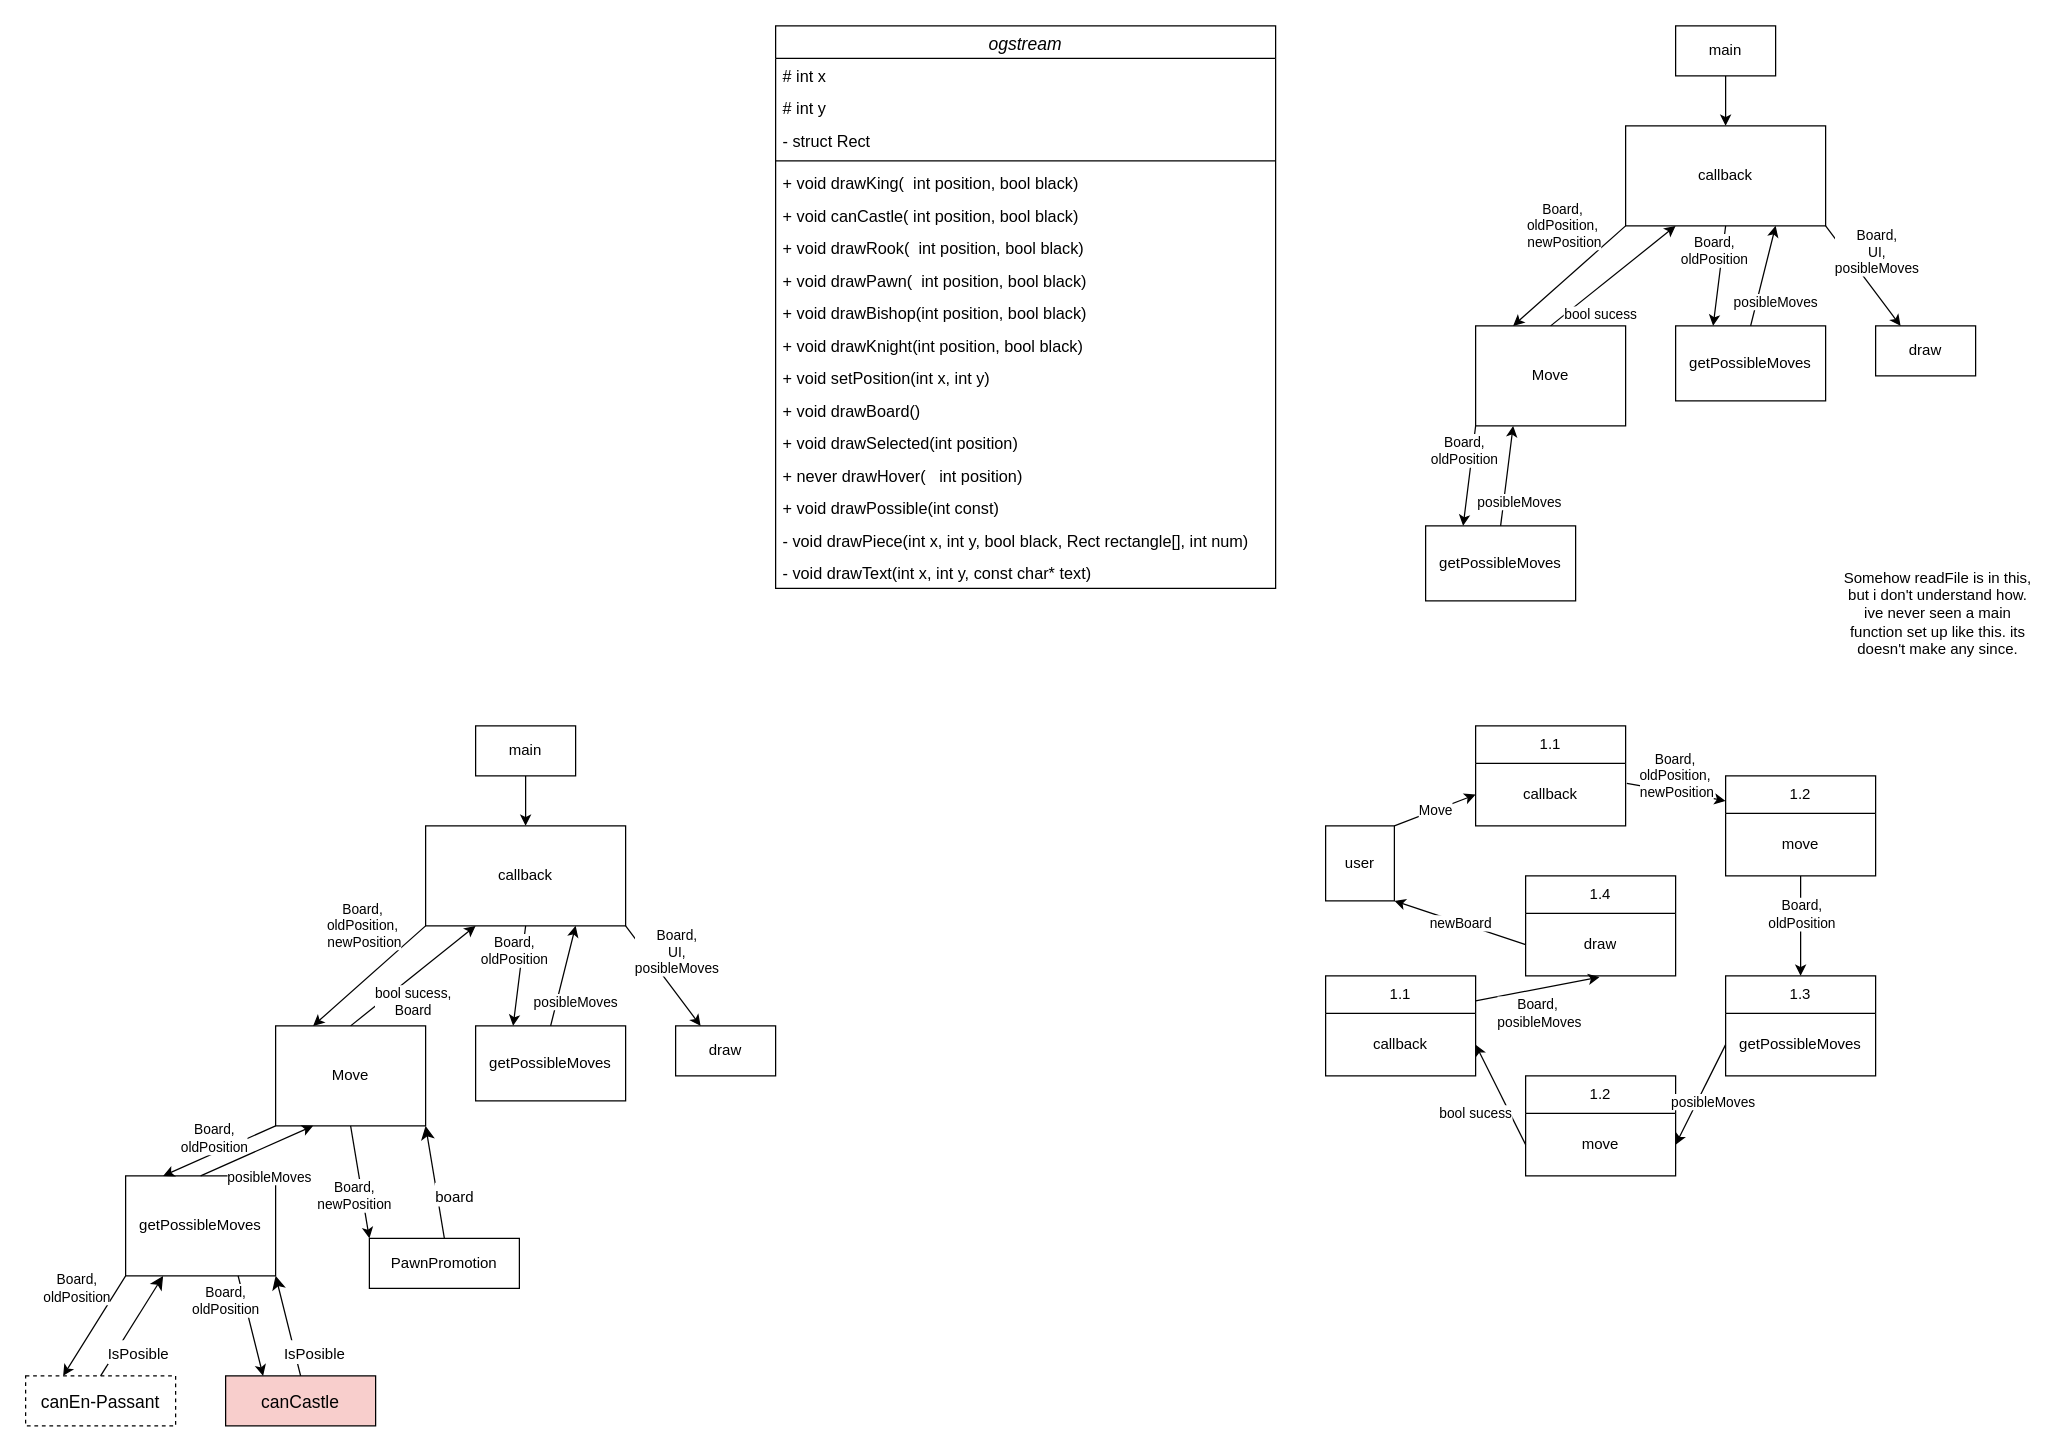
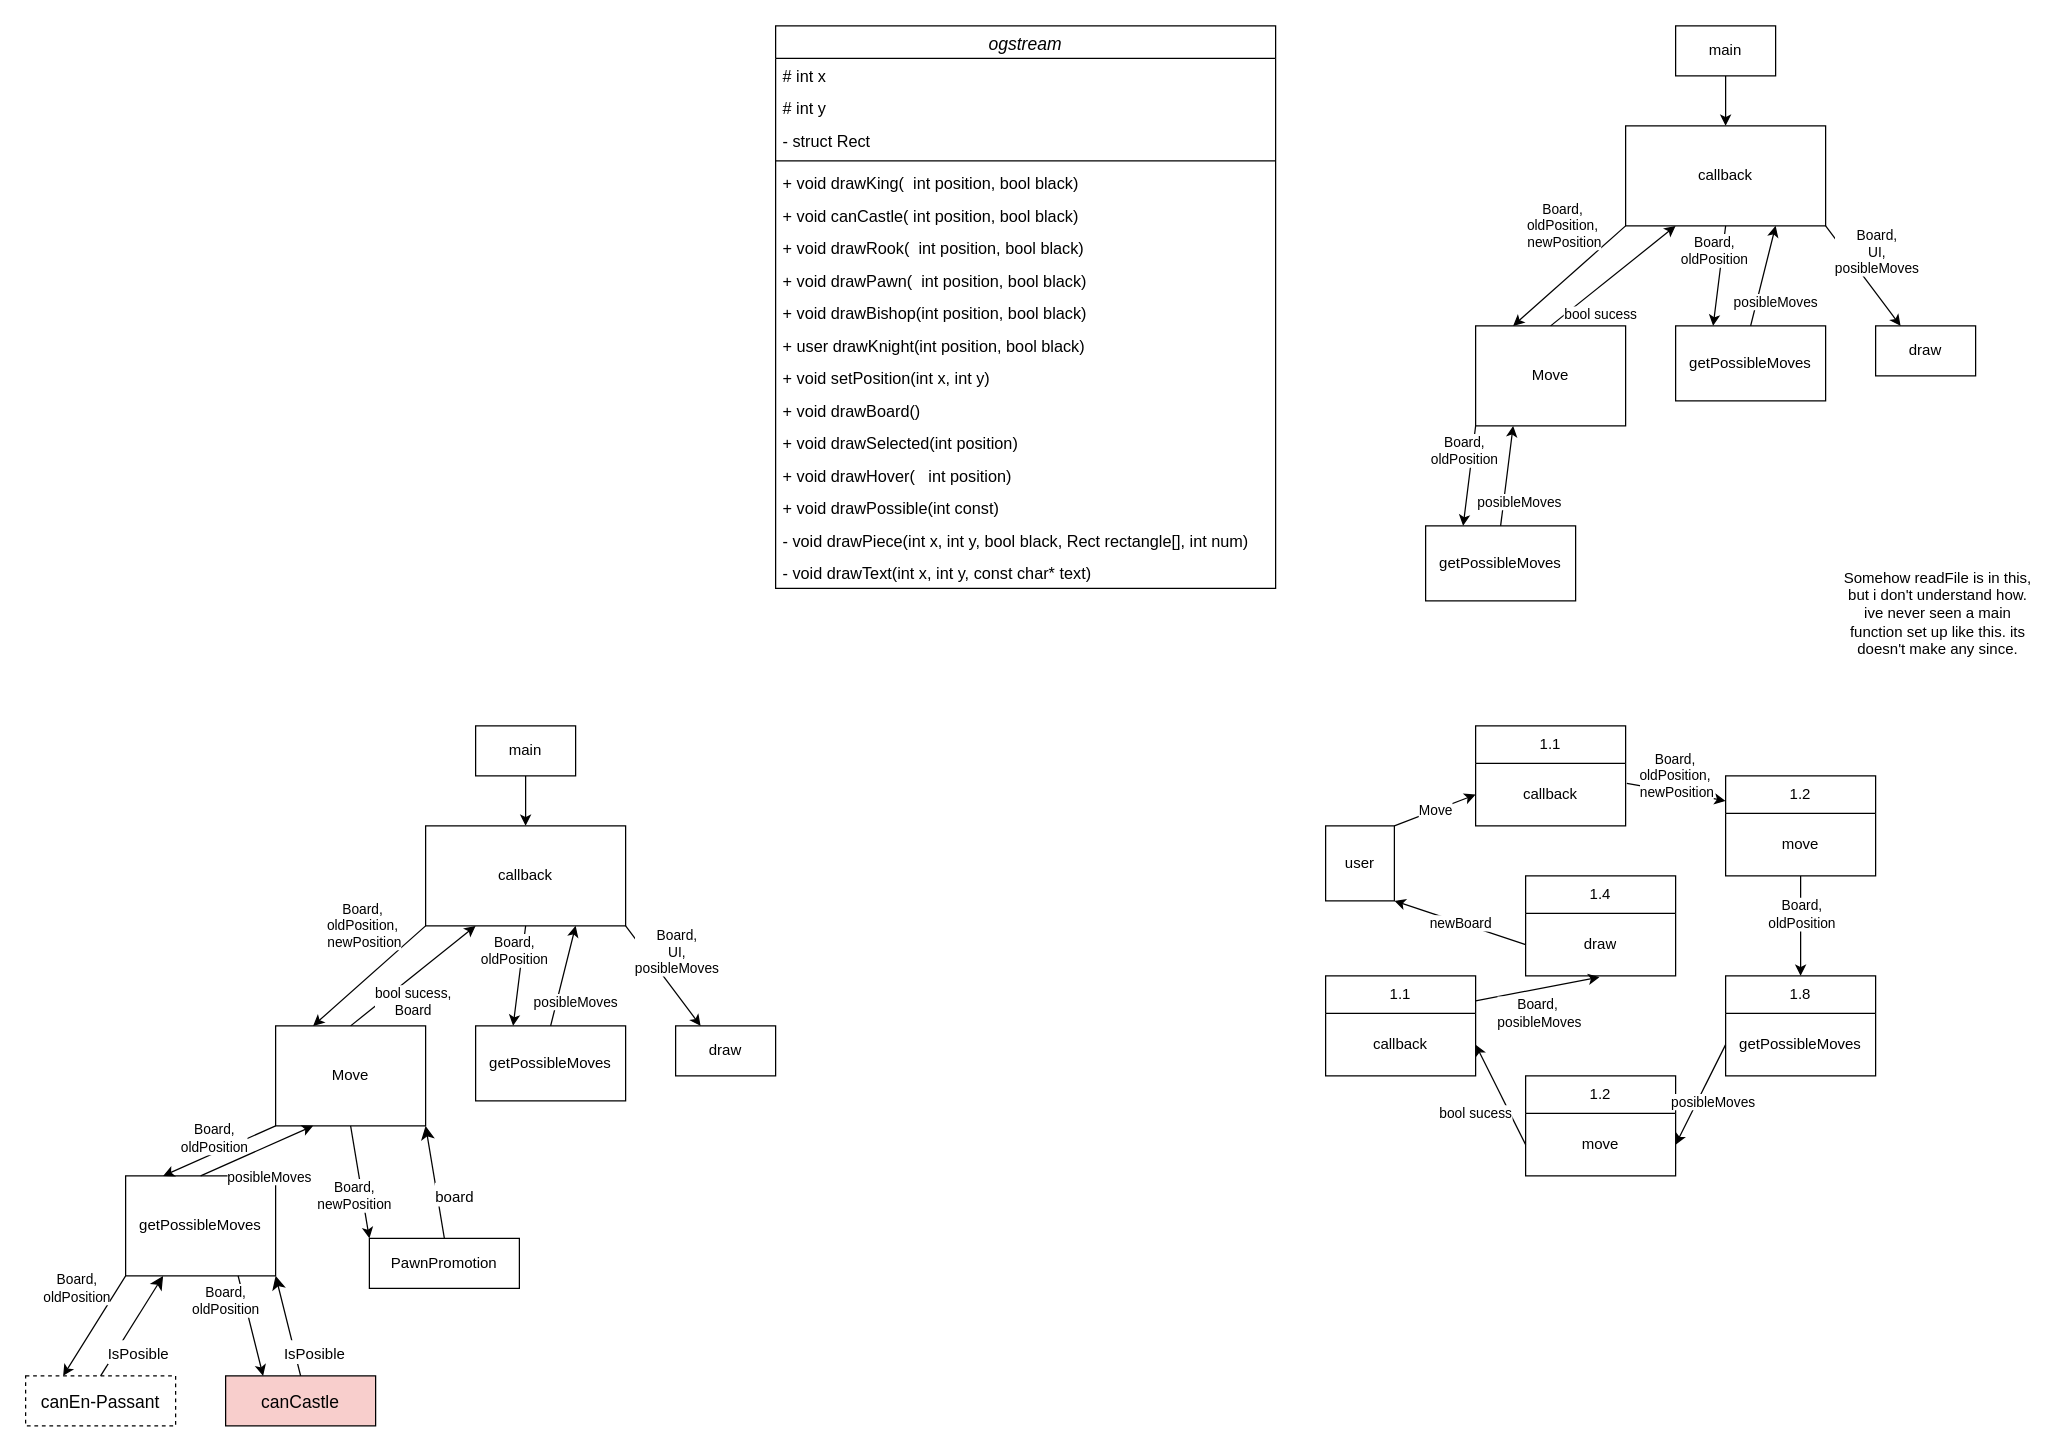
node "+ void drawKnight(int position, bool black)": label "+ void drawKnight(int position, bool black)" -> "+ user drawKnight(int position, bool black)"
node "+ never drawHover( int position)": label "+ never drawHover( int position)" -> "+ void drawHover( int position)"
node "1.3": label "1.3" -> "1.8"
